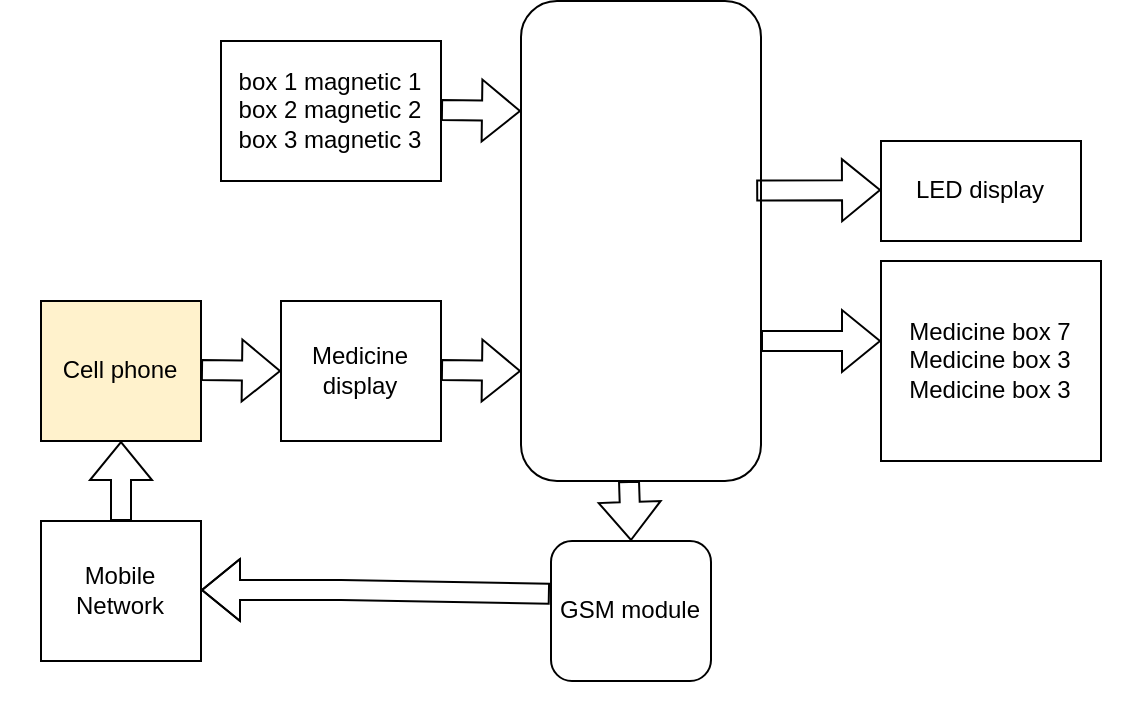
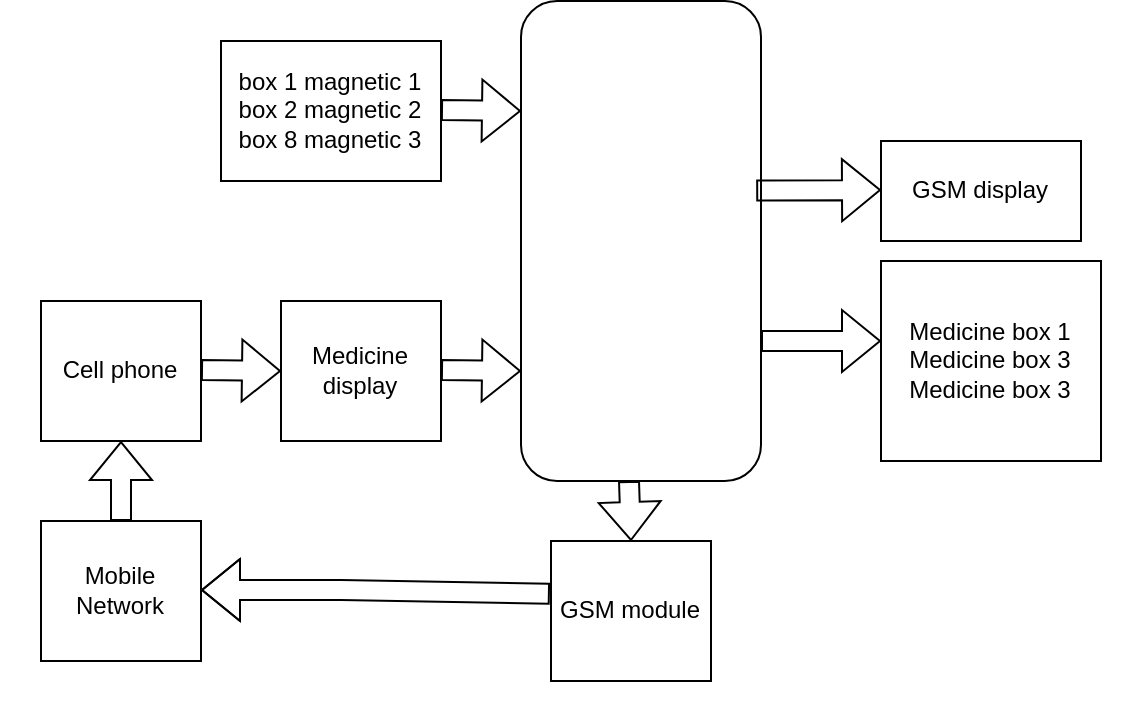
node "box 1 magnetic 1 box 2 magnetic 2 box 3 magnetic 3": label "box 1 magnetic 1 box 2 magnetic 2 box 3 magnetic 3" -> "box 1 magnetic 1 box 2 magnetic 2 box 8 magnetic 3"
node "LED display": label "LED display" -> "GSM display"
node "Medicine box 7 Medicine box 3 Medicine box 3": label "Medicine box 7 Medicine box 3 Medicine box 3" -> "Medicine box 1 Medicine box 3 Medicine box 3"
node "Cell phone": fillcolor #fff2cc -> #ffffff
node "GSM module": shape rounded rectangle -> rectangle
